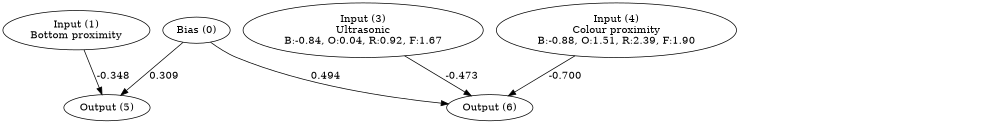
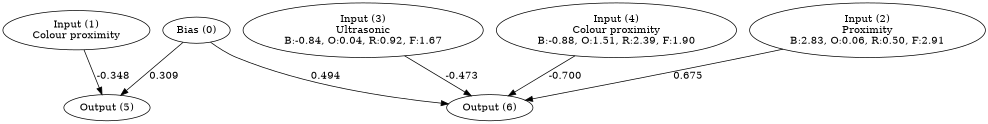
node "Input (1) Bottom proximity": label "Input (1) Bottom proximity" -> "Input (1) Colour proximity"
node "Input (2) Proximity B:2.83, O:0.06, R:0.50, F:2.91": added
